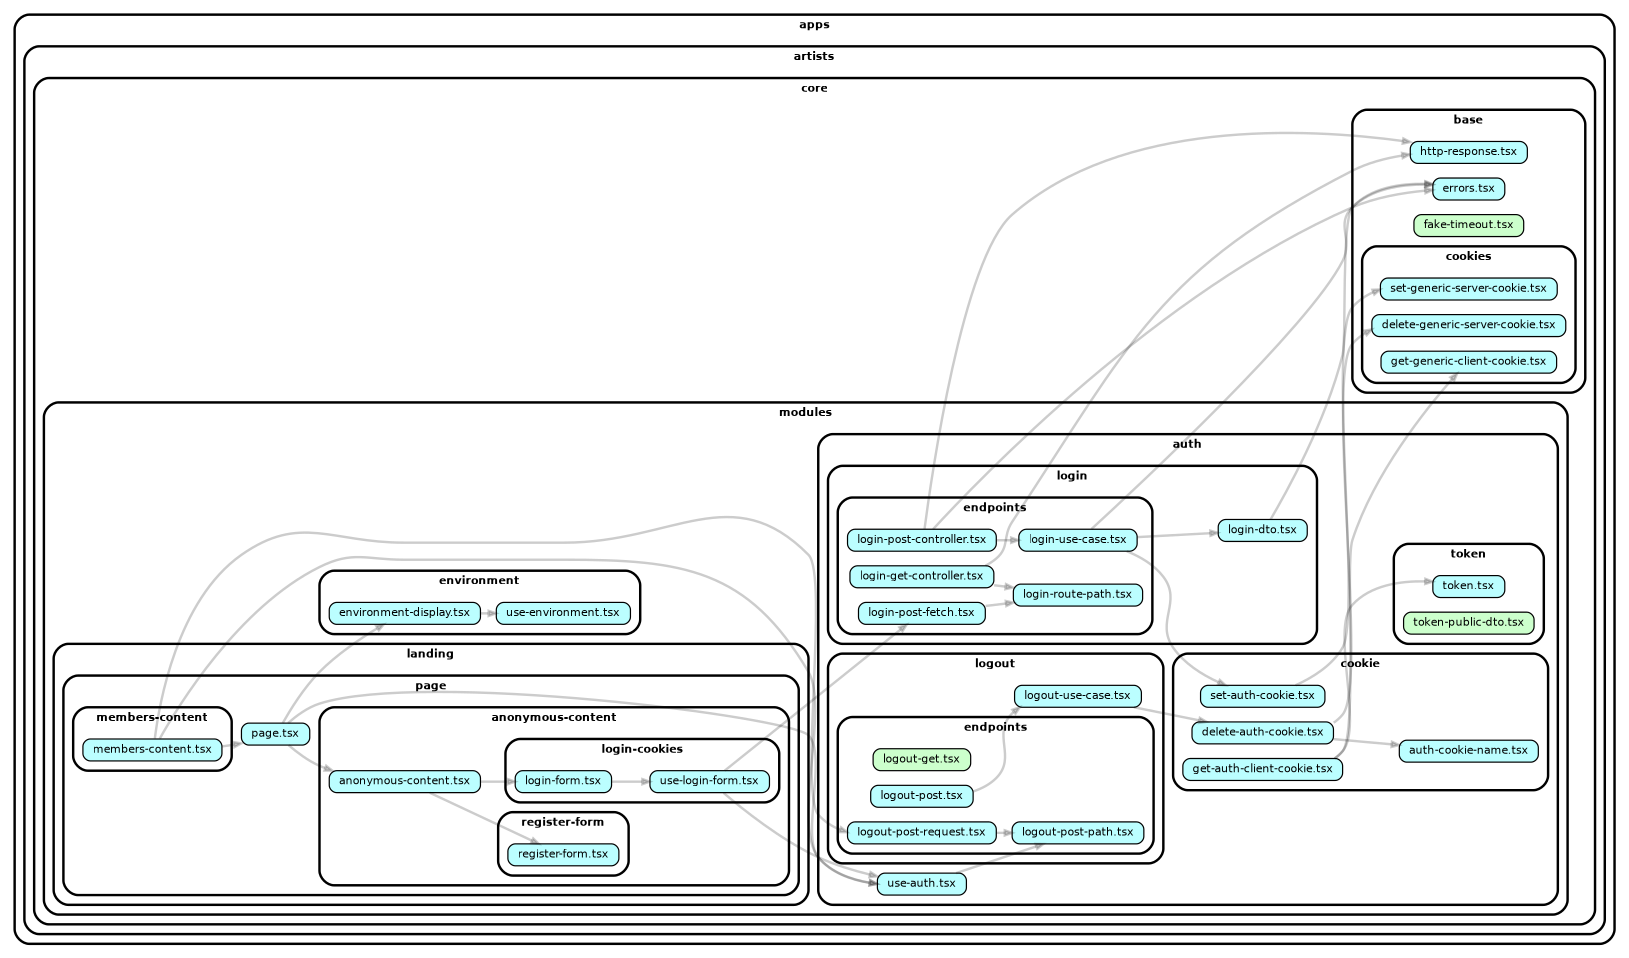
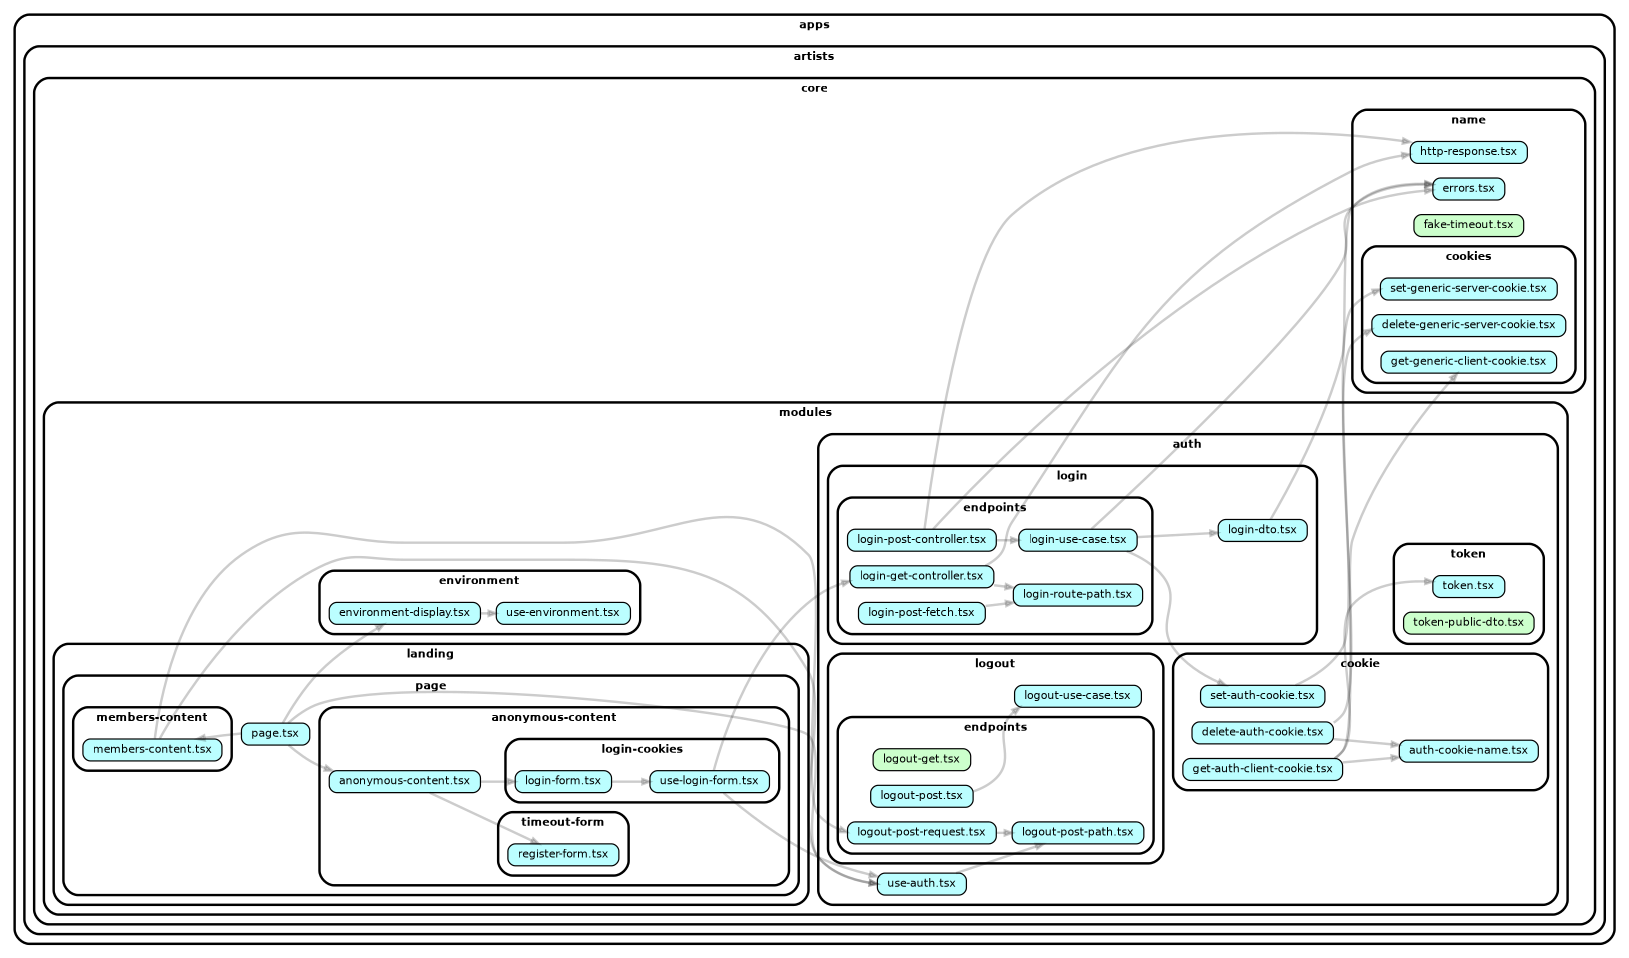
cluster "base": label "base" -> "name"
edge "use-login-form.tsx" -> "login-post-fetch.tsx": now "use-login-form.tsx" -> "login-get-controller.tsx"
edge "logout-use-case.tsx" -> "delete-auth-cookie.tsx": removed
edge "members-content.tsx" -> "page.tsx": reversed
edge "get-auth-client-cookie.tsx" -> "auth-cookie-name.tsx": added
cluster "register-form": label "register-form" -> "timeout-form"
